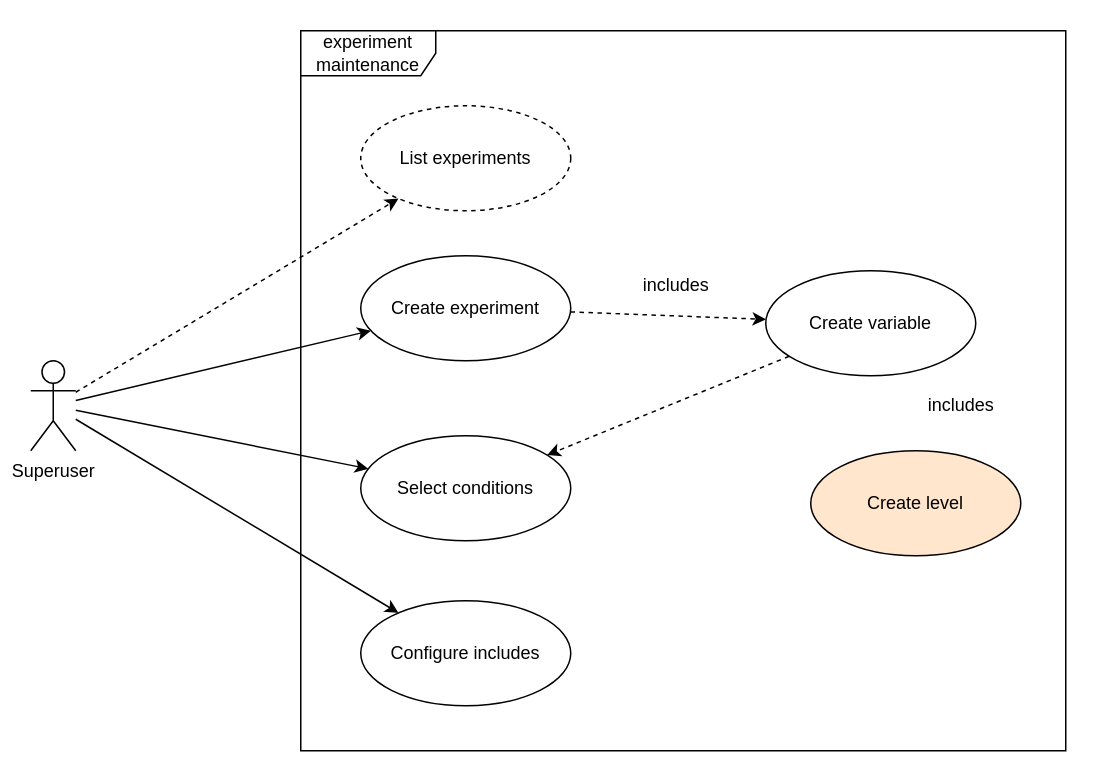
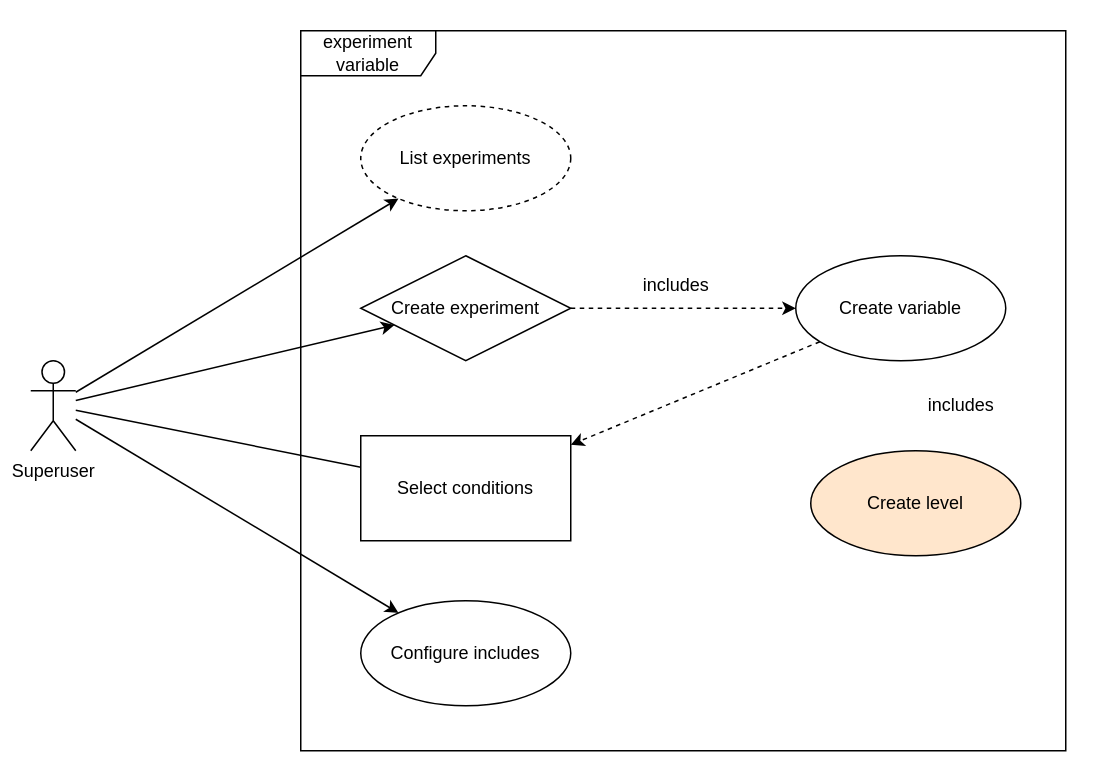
node "experiment maintenance": label "experiment maintenance" -> "experiment variable"
edge "Superuser" -> "List experiments": style dashed -> solid
node "Create experiment": shape ellipse -> diamond
node "Create variable": moved (871, 323) -> (901, 308)
edge "Superuser" -> "Select conditions": arrowhead classic -> none
node "Select conditions": shape ellipse -> rectangle
